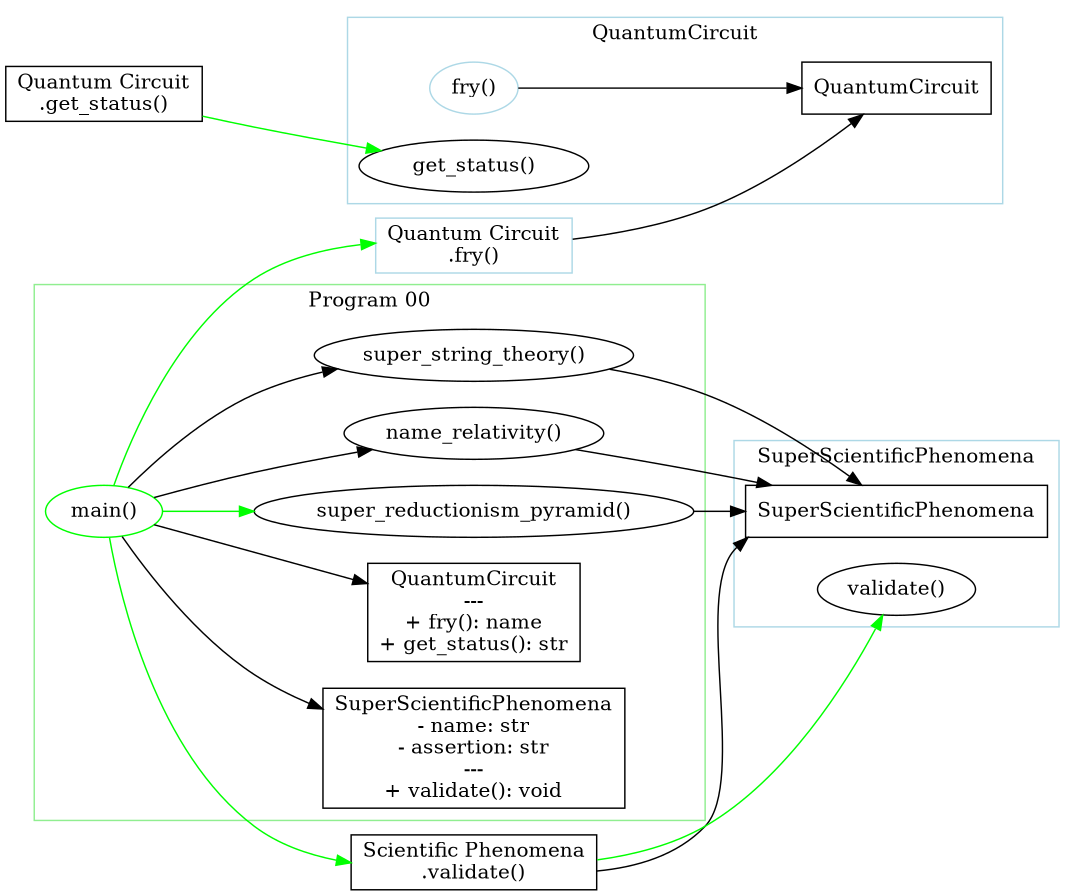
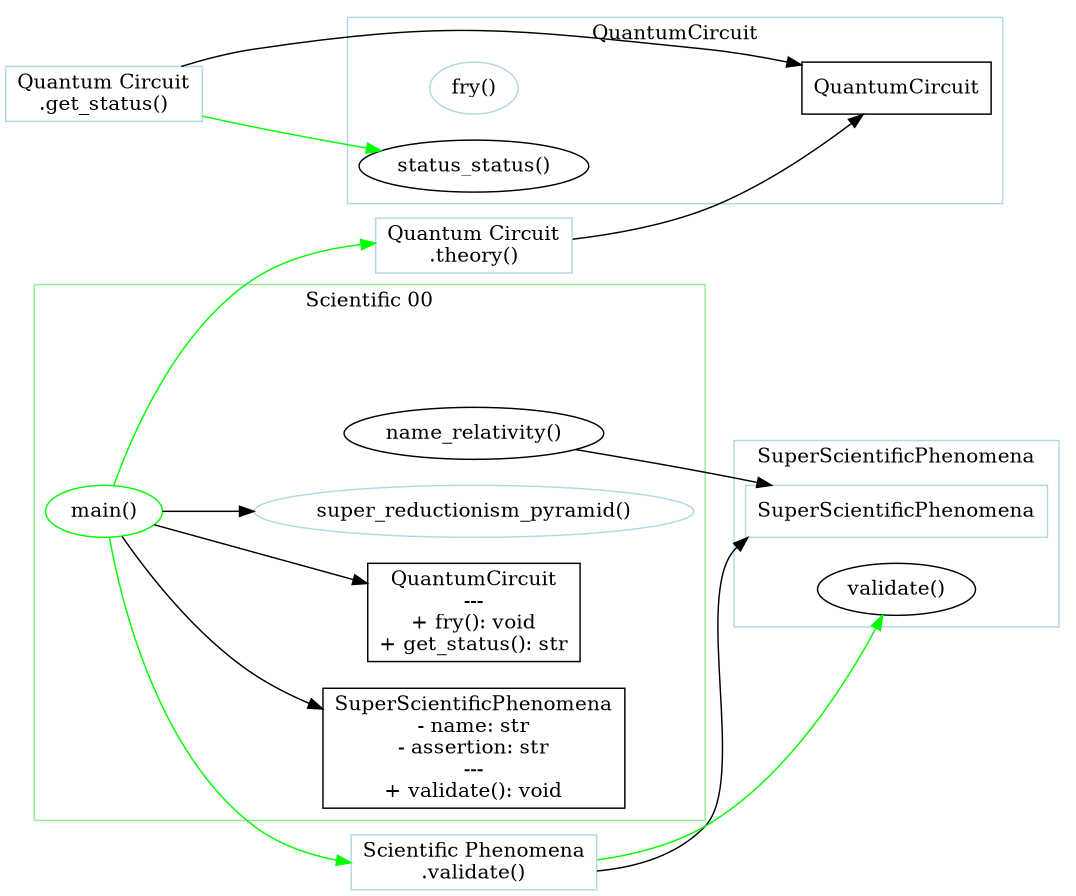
edge "fry()" -> "QuantumCircuit": now "Quantum Circuit .get_status()" -> "QuantumCircuit"
node "Quantum Circuit .get_status()": color black -> lightblue
node "get_status()": label "get_status()" -> "status_status()"
node "Quantum Circuit .fry()": label "Quantum Circuit .fry()" -> "Quantum Circuit .theory()"
cluster "Program 00": label "Program 00" -> "Scientific 00"
node "super_string_theory()": removed
edge "main()" -> "name_relativity()": removed
edge "main()" -> "super_reductionism_pyramid()": color green -> black
node "super_reductionism_pyramid()": color black -> lightblue
edge "super_reductionism_pyramid()" -> "SuperScientificPhenomena": removed
node "SuperScientificPhenomena": color black -> lightblue
node "QuantumCircuit --- + fry(): name + get_status(): str": label "QuantumCircuit --- + fry(): name + get_status(): str" -> "QuantumCircuit --- + fry(): void + get_status(): str"
node "Scientific Phenomena .validate()": color black -> lightblue
